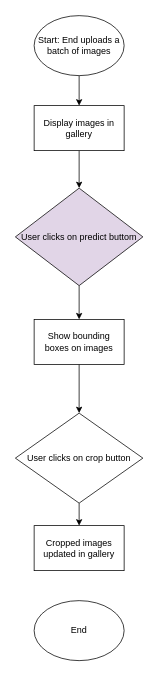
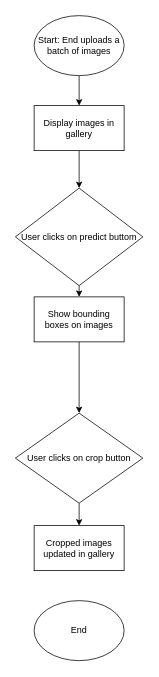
node "User clicks on predict buttom": fillcolor #e1d5e7 -> #ffffff
node "Show bounding boxes on images": moved (79, 342) -> (79, 319)
